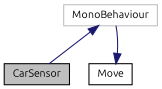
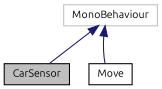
edge "MonoBehaviour" -> "Move": reversed
